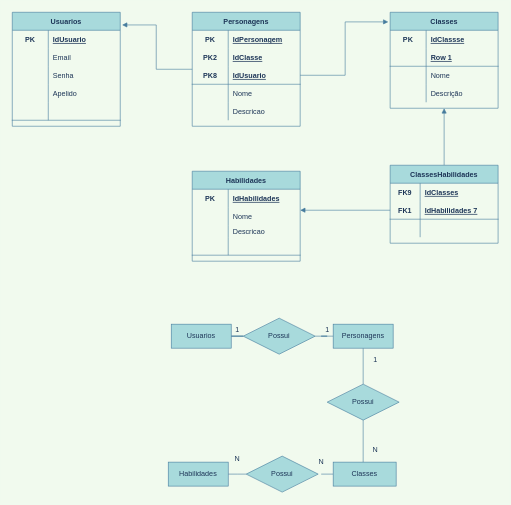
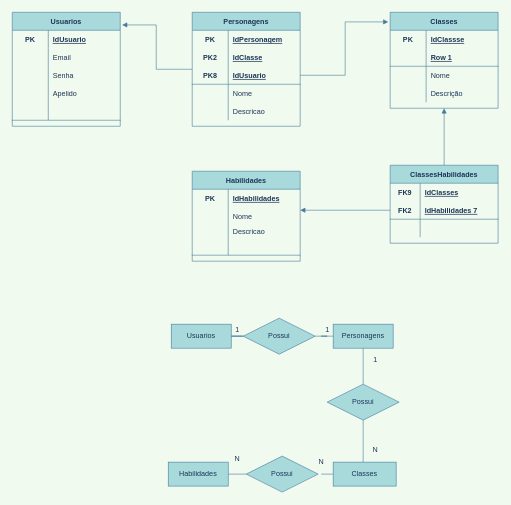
node "FK1": label "FK1" -> "FK2"
